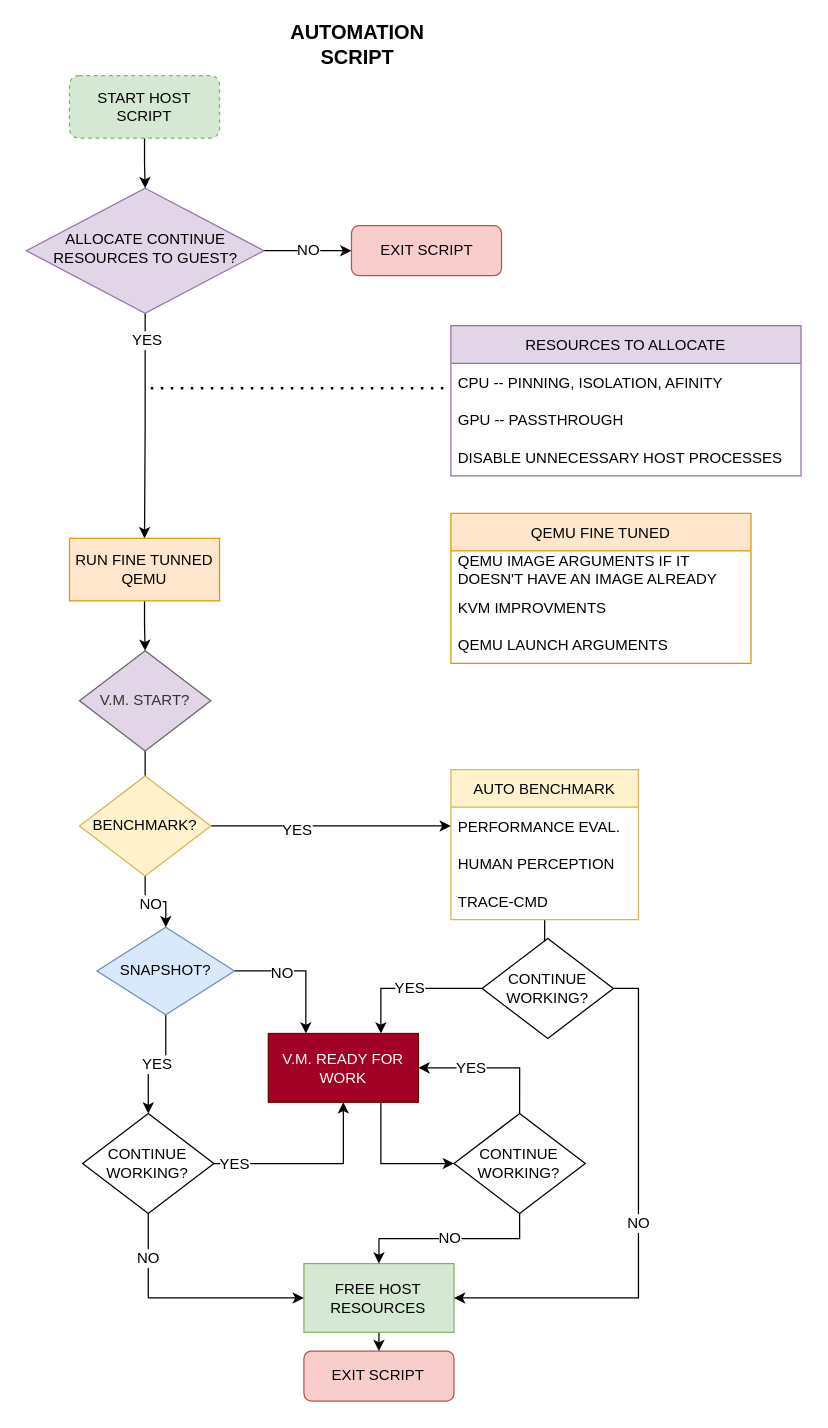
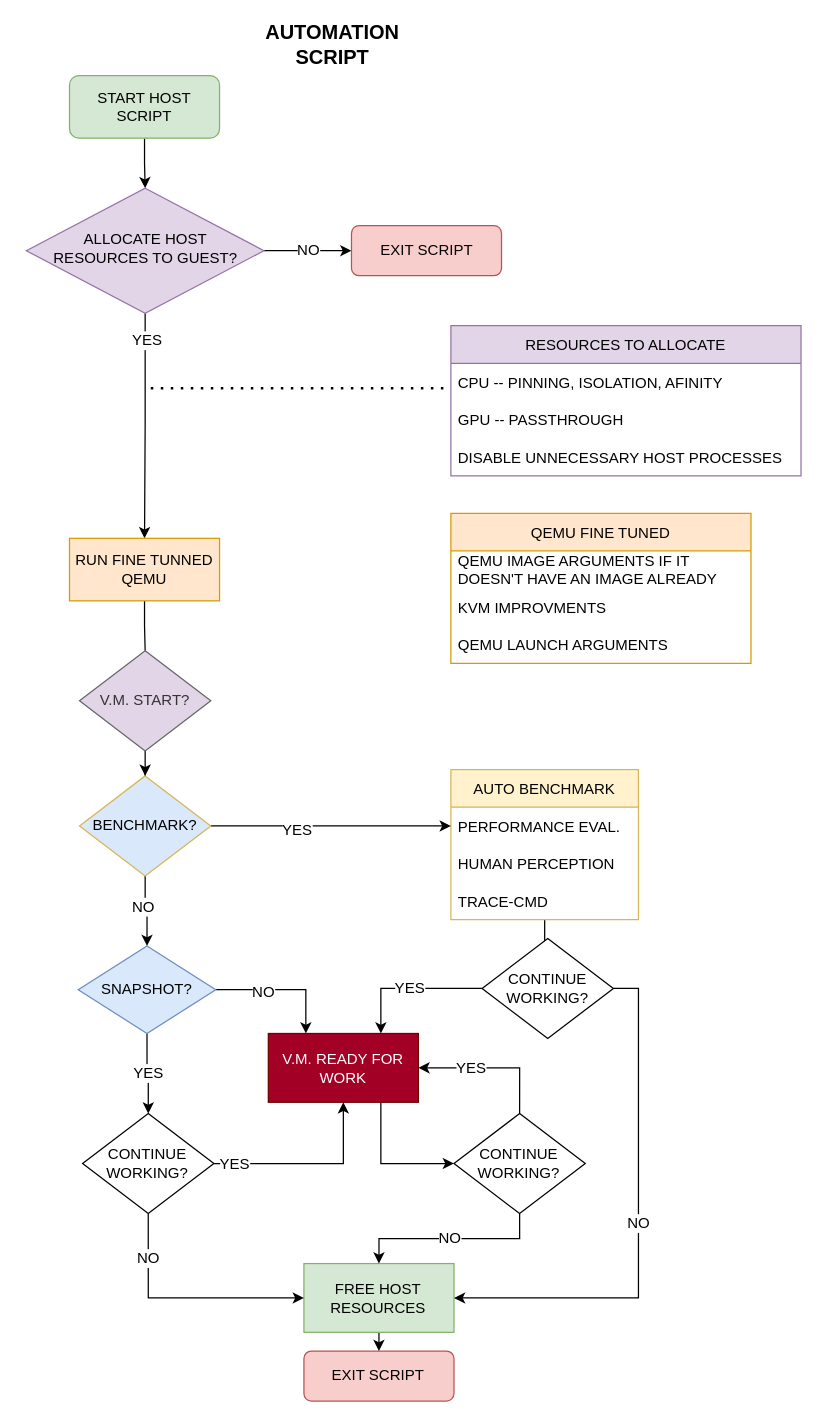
node "AUTOMATION SCRIPT": moved (357, 44) -> (332, 44)
node "START HOST SCRIPT": style dashed -> solid
node "ALLOCATE CONTINUE RESOURCES TO GUEST?": label "ALLOCATE CONTINUE RESOURCES TO GUEST?" -> "ALLOCATE HOST RESOURCES TO GUEST?"
edge "RUN FINE TUNNED QEMU" -> "V.M. START?": arrowhead classic -> none
edge "V.M. START?" -- "BENCHMARK?": arrowhead none -> classic
node "BENCHMARK?": fillcolor #fff2cc -> #dae8fc
node "SNAPSHOT?": moved (166, 971) -> (147, 989)
